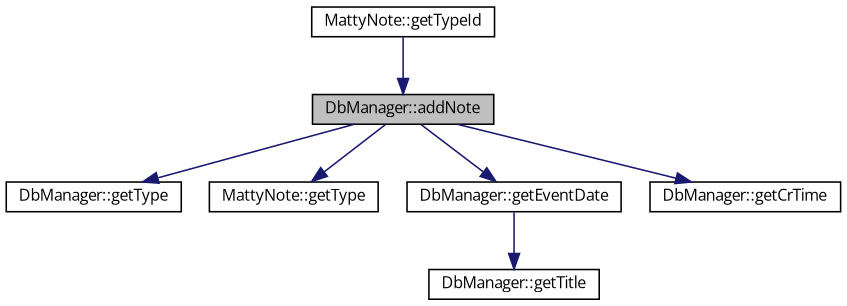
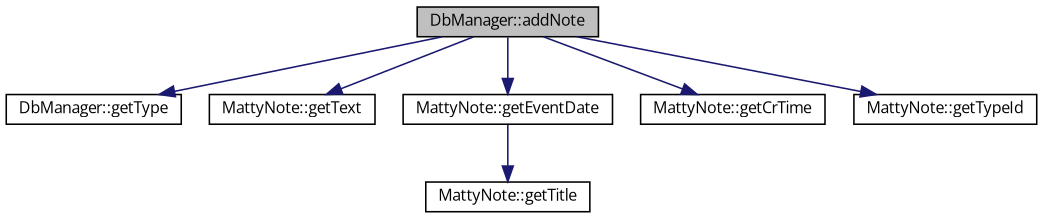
edge "MattyNote::getTypeId" -> "DbManager::addNote": reversed
node "MattyNote::getType": label "MattyNote::getType" -> "MattyNote::getText"
node "DbManager::getEventDate": label "DbManager::getEventDate" -> "MattyNote::getEventDate"
node "DbManager::getCrTime": label "DbManager::getCrTime" -> "MattyNote::getCrTime"
node "DbManager::getTitle": label "DbManager::getTitle" -> "MattyNote::getTitle"
